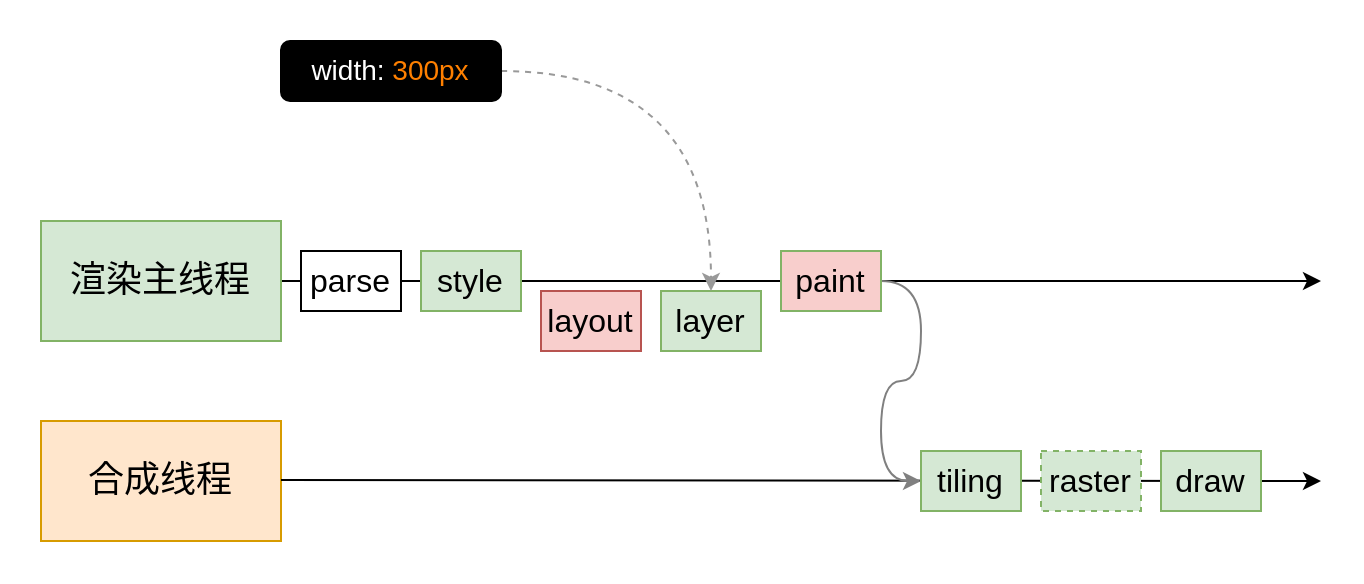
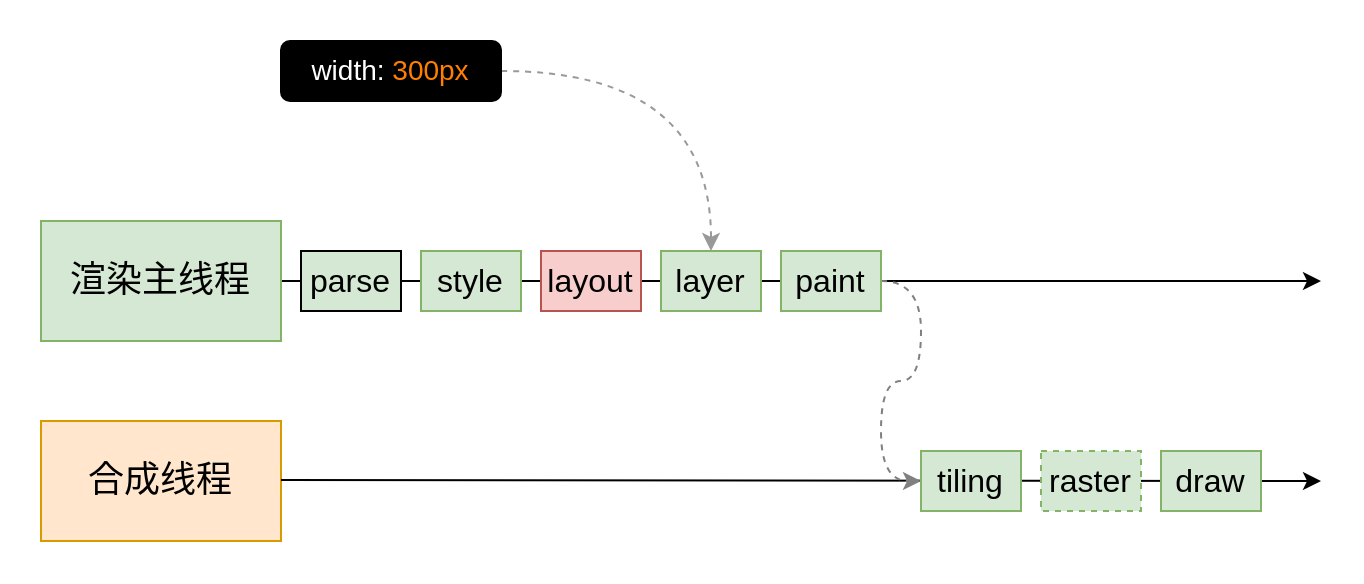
node "parse": fillcolor #ffffff -> #d5e8d4
node "paint": fillcolor #f8cecc -> #d5e8d4
node "layout": moved (591, 321) -> (591, 281)
node "layer": moved (711, 321) -> (711, 281)
edge "paint" -> "tiling": style solid -> dashed
